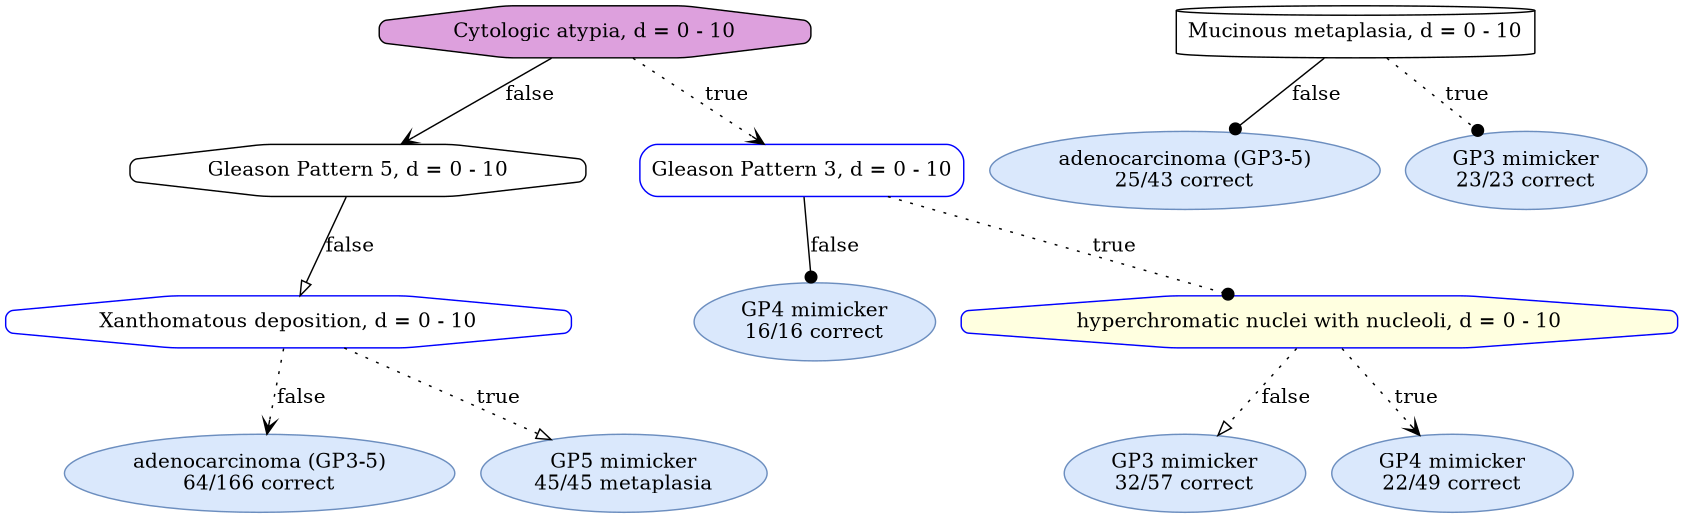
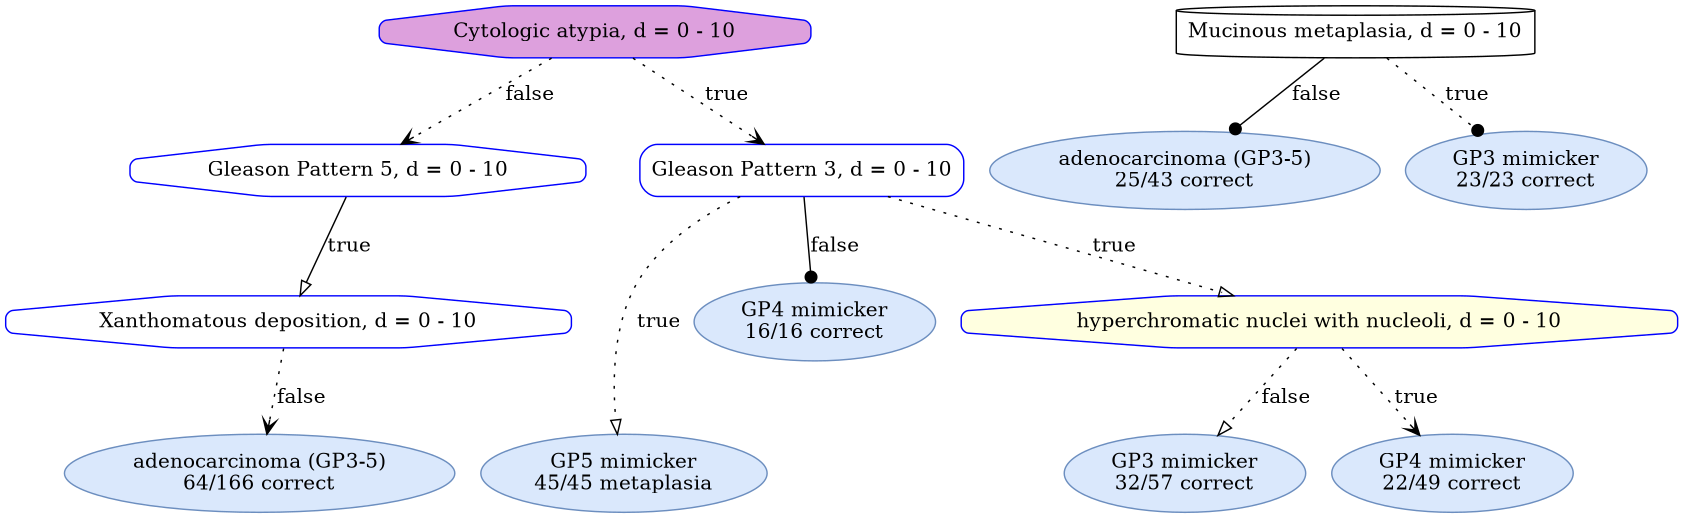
node "Cytologic atypia, d = 0 - 10": color black -> blue
edge "Cytologic atypia, d = 0 - 10" -> "Gleason Pattern 5, d = 0 - 10": style solid -> dotted
node "Gleason Pattern 5, d = 0 - 10": color black -> blue
edge "Gleason Pattern 3, d = 0 - 10" -> "hyperchromatic nuclei with nucleoli, d = 0 - 10": arrowhead dot -> onormal
edge "Gleason Pattern 5, d = 0 - 10" -> "Xanthomatous deposition, d = 0 - 10": label "false" -> "true"
edge "Xanthomatous deposition, d = 0 - 10" -> "GP5 mimicker": now "Gleason Pattern 3, d = 0 - 10" -> "GP5 mimicker"
